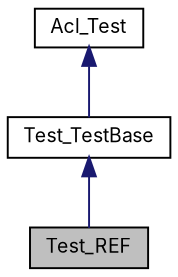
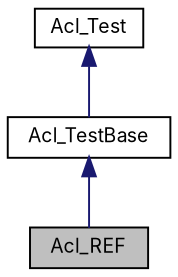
node "Test_TestBase": label "Test_TestBase" -> "Acl_TestBase"
node "Test_REF": label "Test_REF" -> "Acl_REF"
